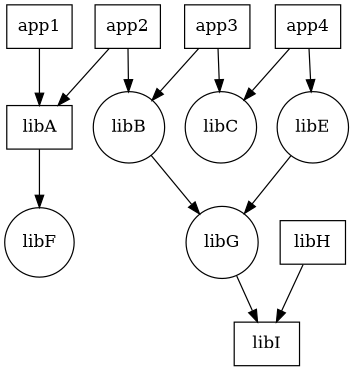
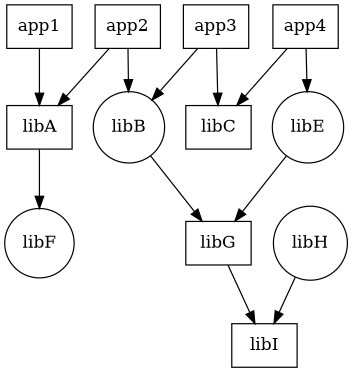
node "libC": shape circle -> box
node "libG": shape circle -> box
node "libH": shape box -> circle
